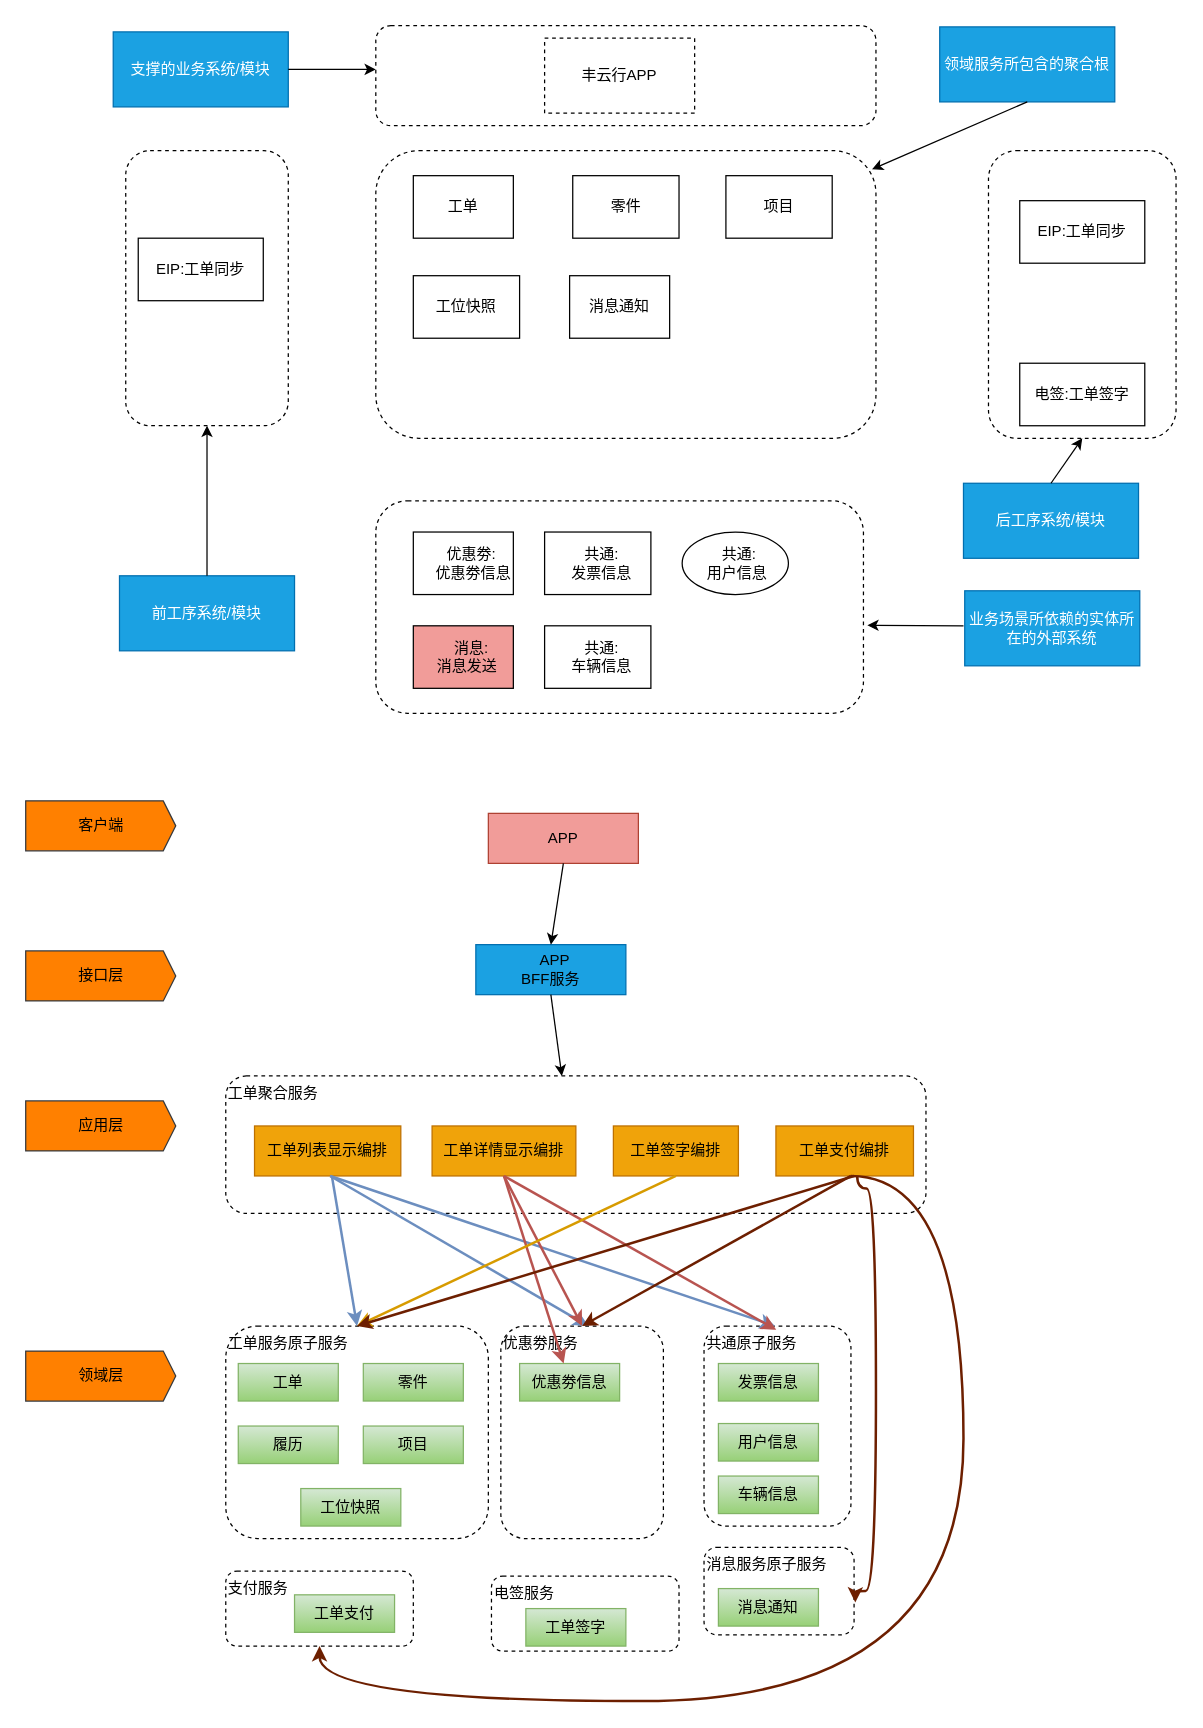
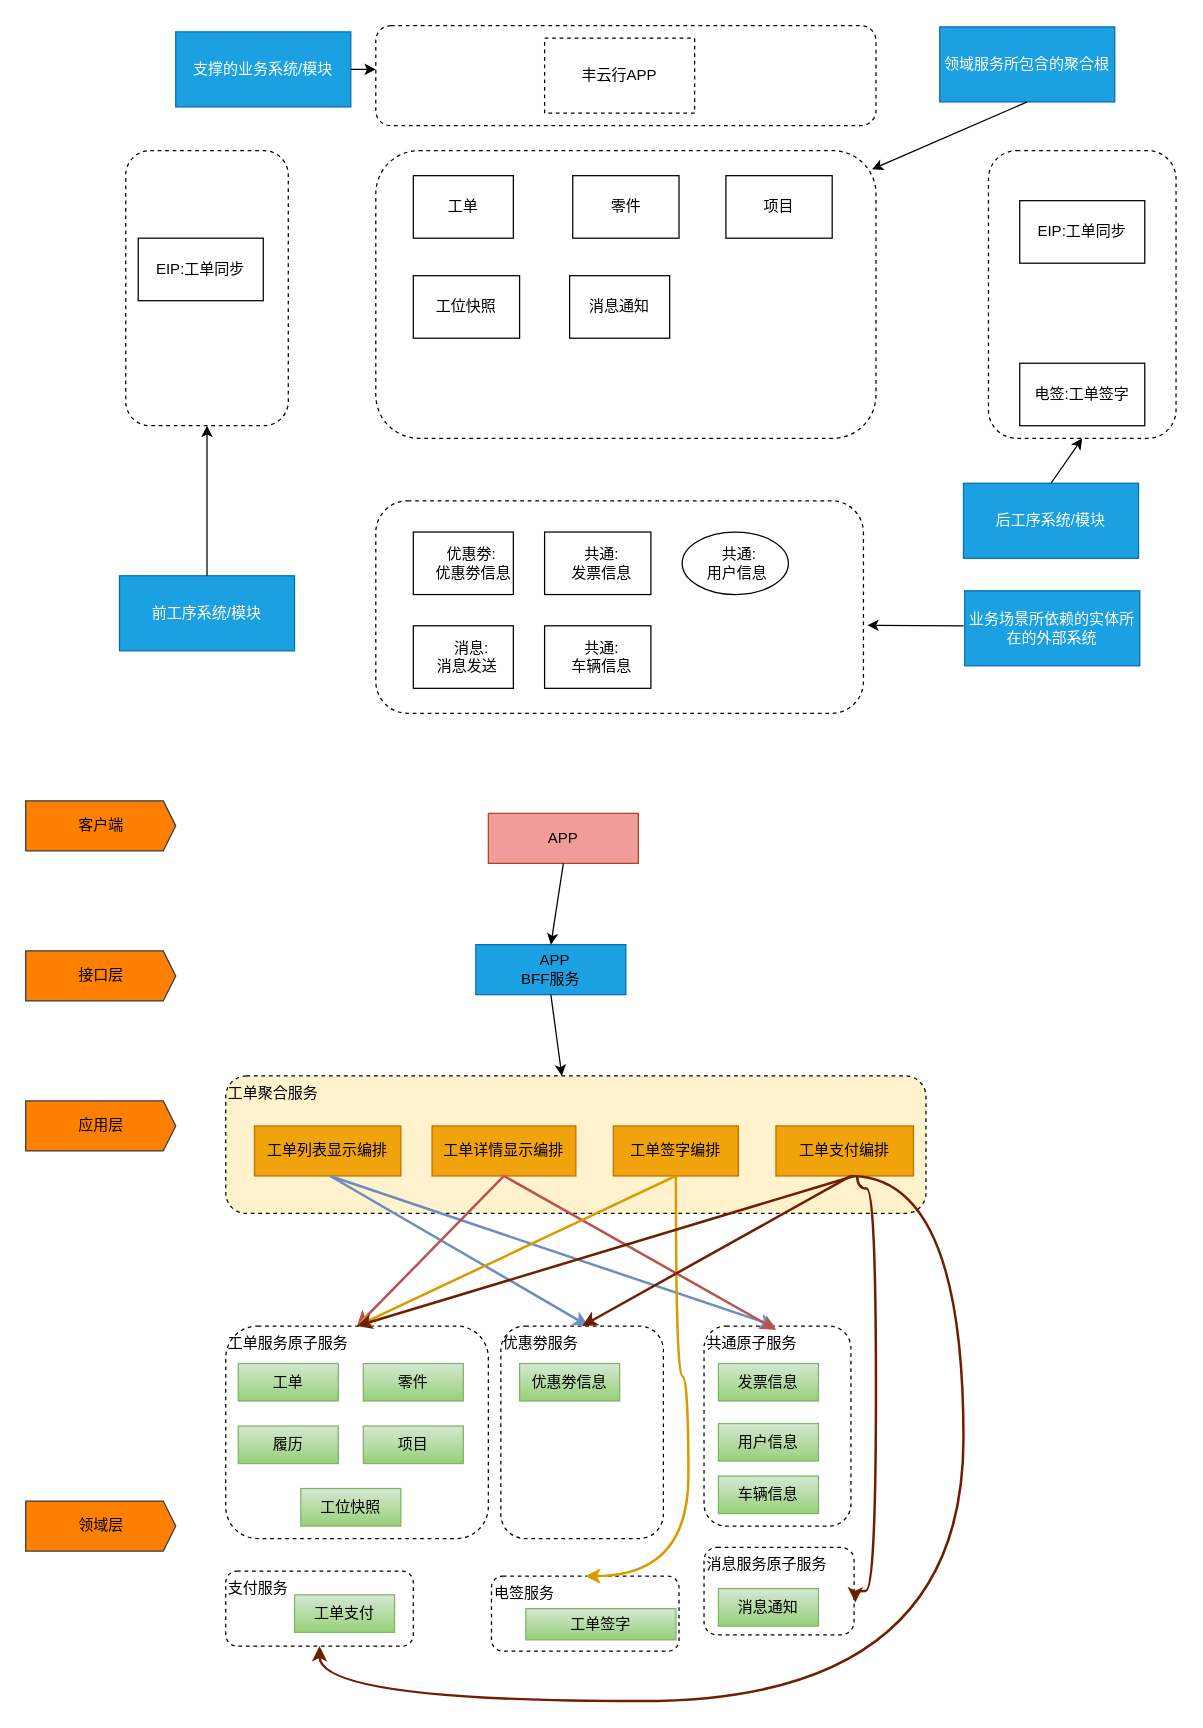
node "支撑的业务系统/模块": moved (201, 69) -> (263, 69)
node "消息: 消息发送": fillcolor #f19c99 -> #ffffff
node "工单聚合服务": fillcolor #ffffff -> #fff2cc
edge "工单列表显示编排" -> "工单服务原子服务": removed
edge "工单详情显示编排" -> "优惠劵服务": removed
edge "工单详情显示编排" -> "优惠劵信息": now "工单详情显示编排" -> "工单服务原子服务"
node "领域层": moved (101, 1376) -> (101, 1526)
edge "工单签字编排" -> "电签服务": added
node "工单签字": size 100x38 -> 150x31
